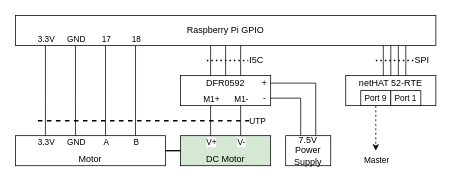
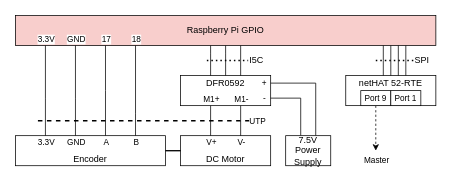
node "Raspberry Pi GPIO": fillcolor #ffffff -> #f8cecc
node "DC Motor": fillcolor #d5e8d4 -> #ffffff
node "Motor": label "Motor" -> "Encoder"
